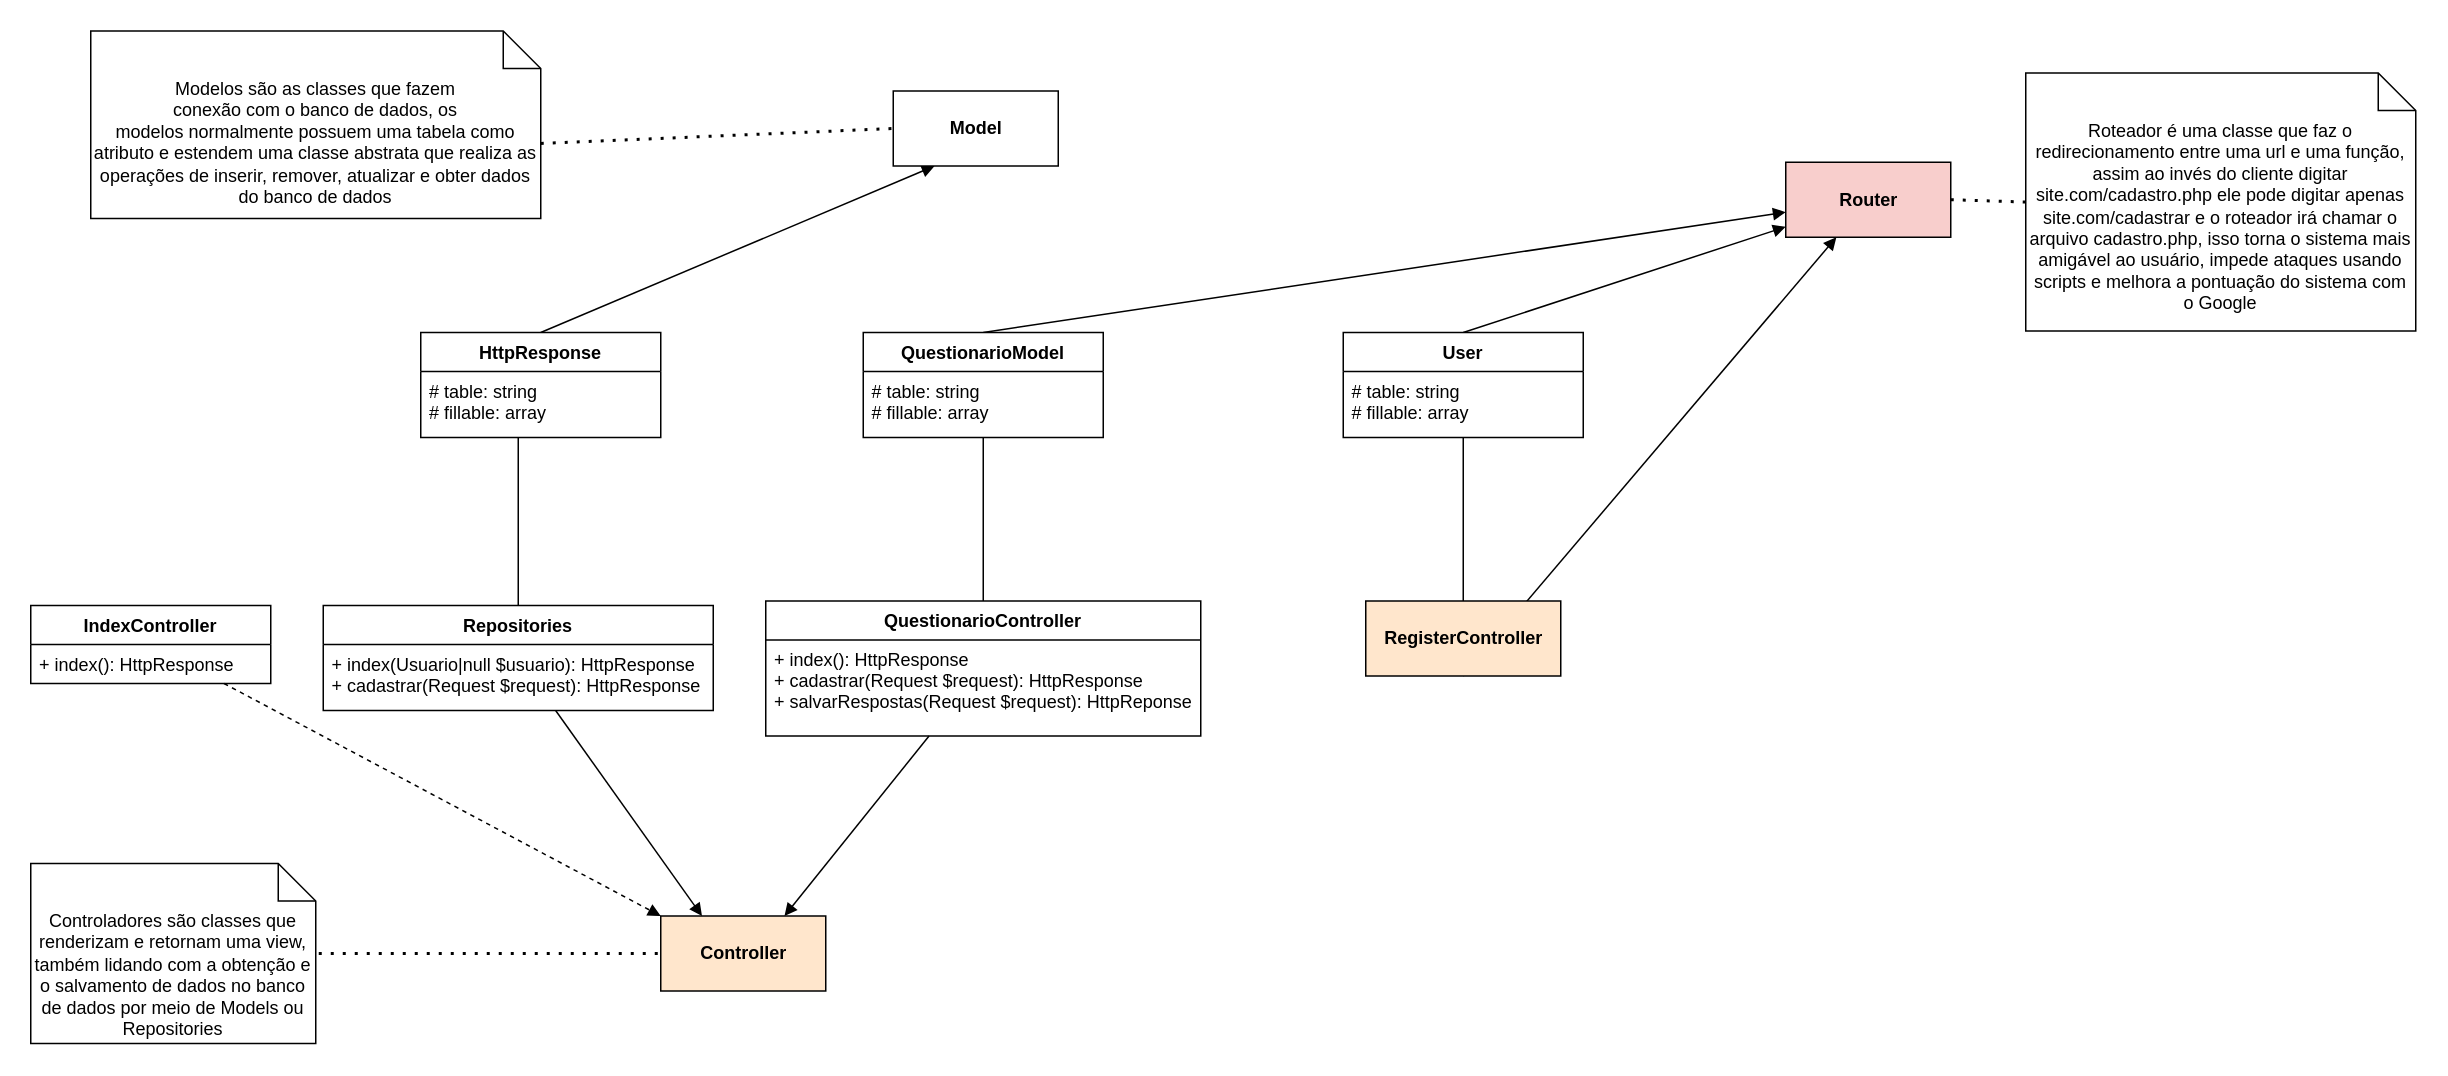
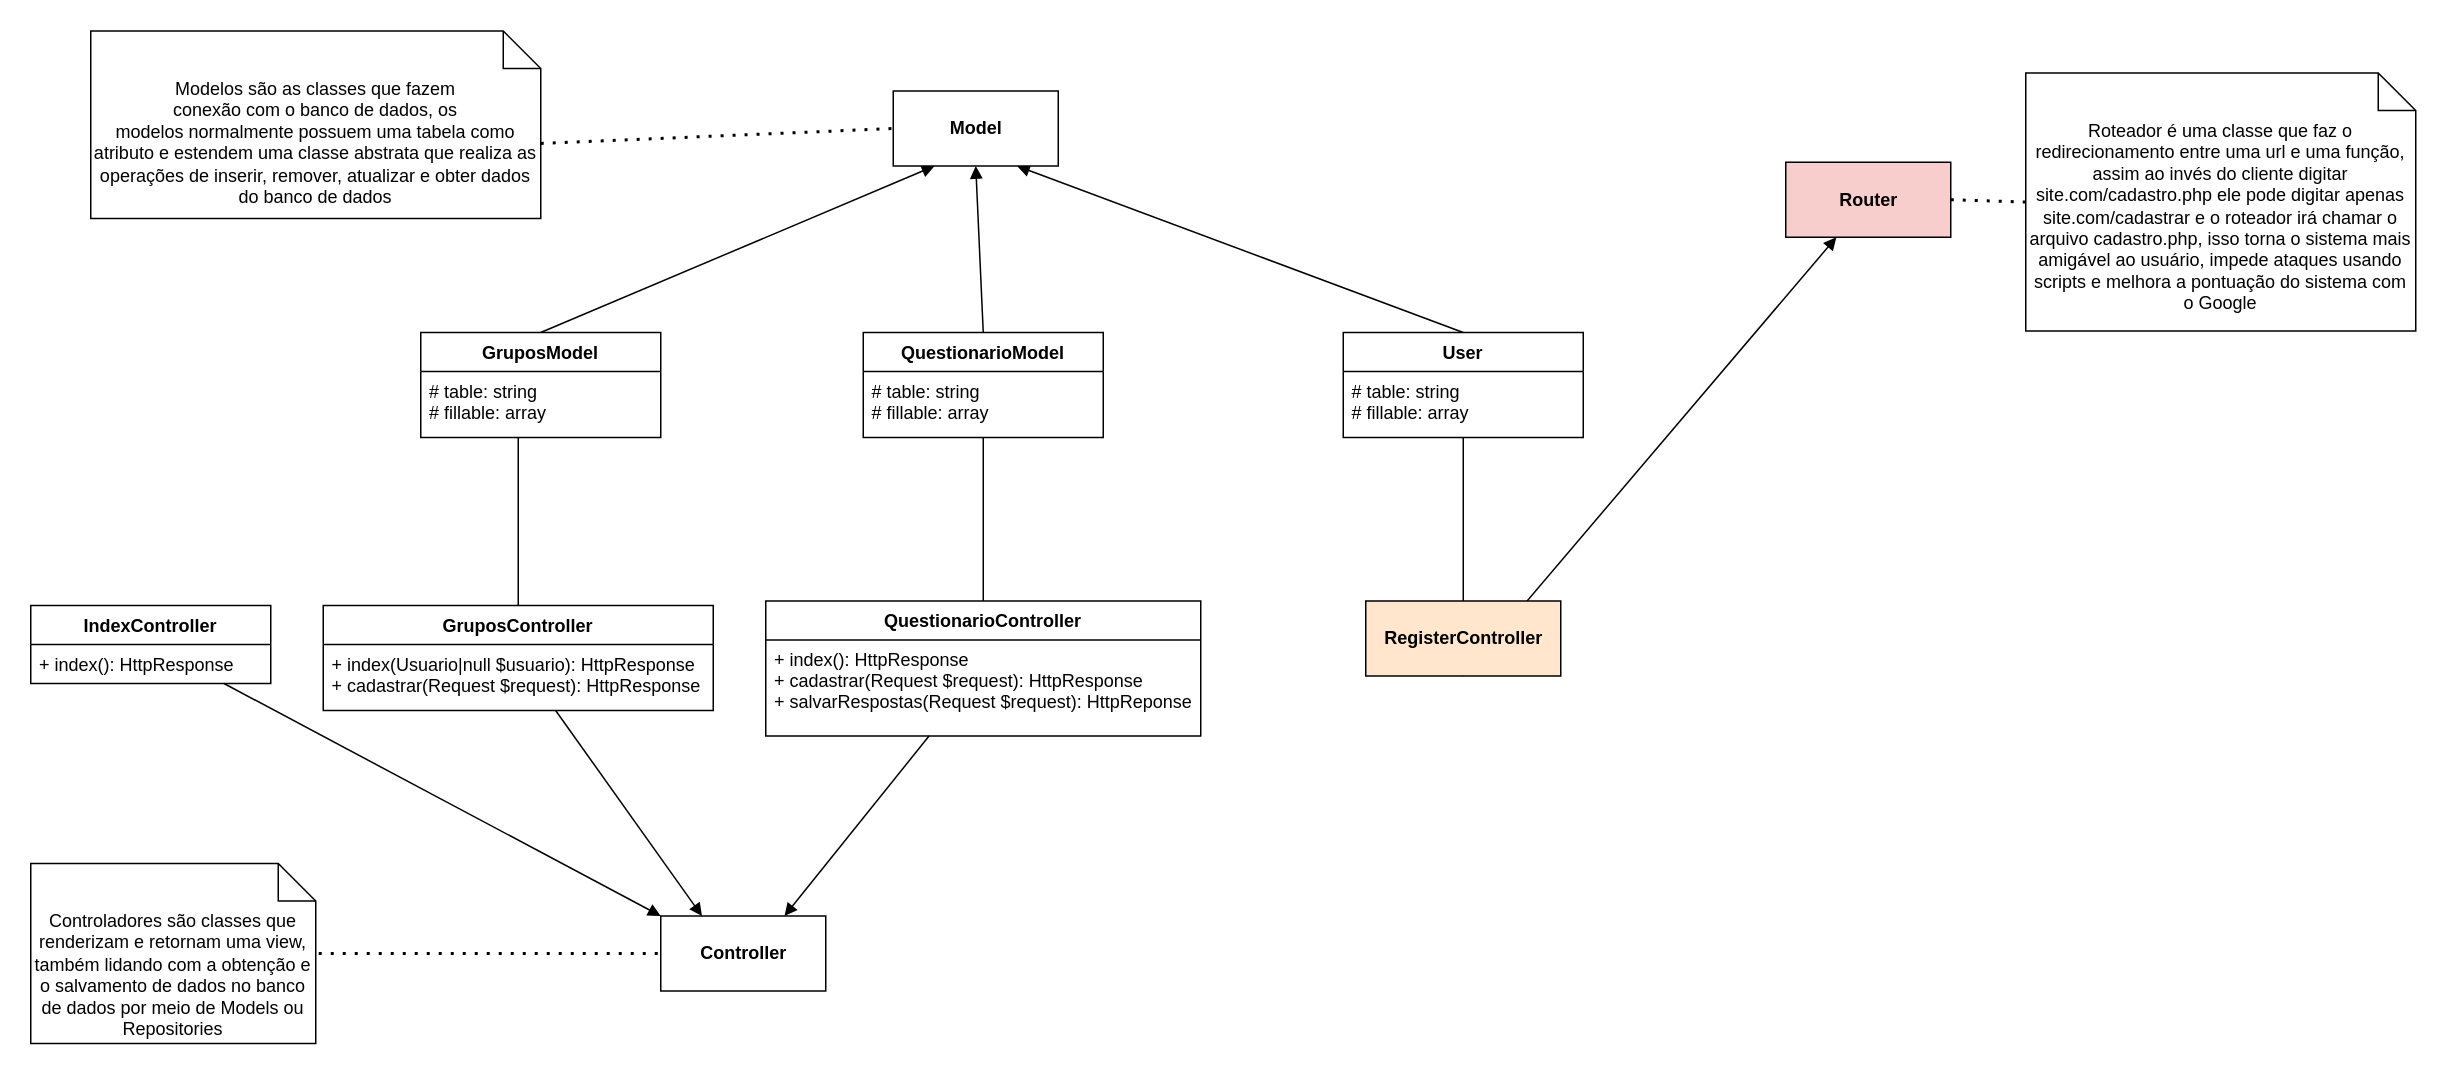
edge "QuestionarioModel" -> "Router": now "QuestionarioModel" -> "Model"
edge "User" -> "Router": now "User" -> "Model"
node "HttpResponse": label "HttpResponse" -> "GruposModel"
node "Repositories": label "Repositories" -> "GruposController"
edge "IndexController" -> "Controller": style dashed -> solid
node "Controller": fillcolor #ffe6cc -> #ffffff
